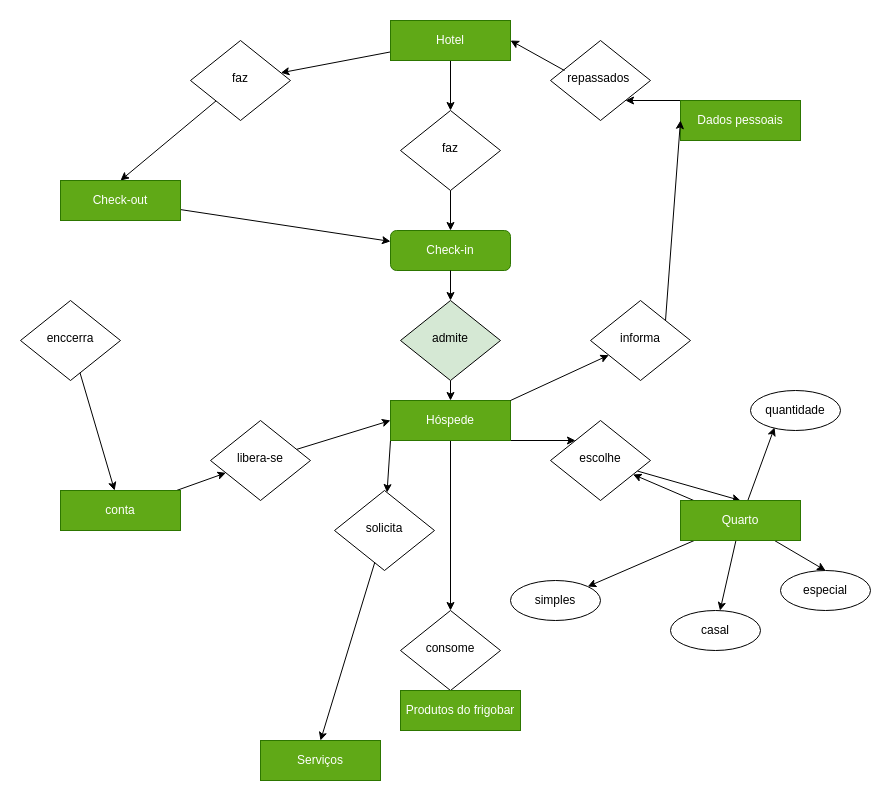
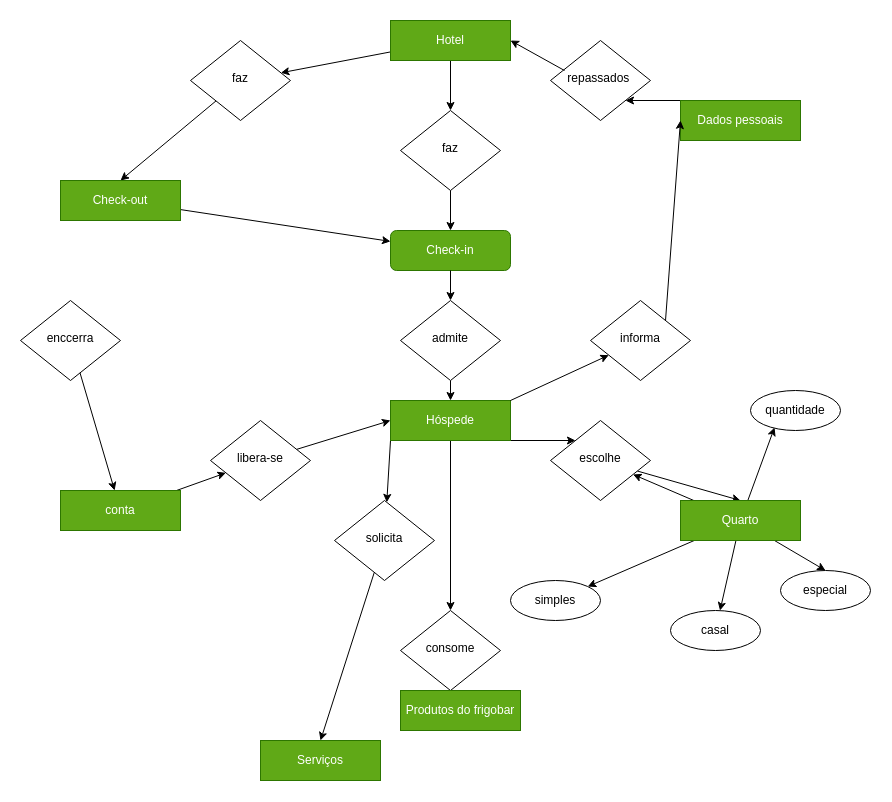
node "admite": fillcolor #d5e8d4 -> #ffffff
node "solicita": moved (385, 531) -> (385, 541)
